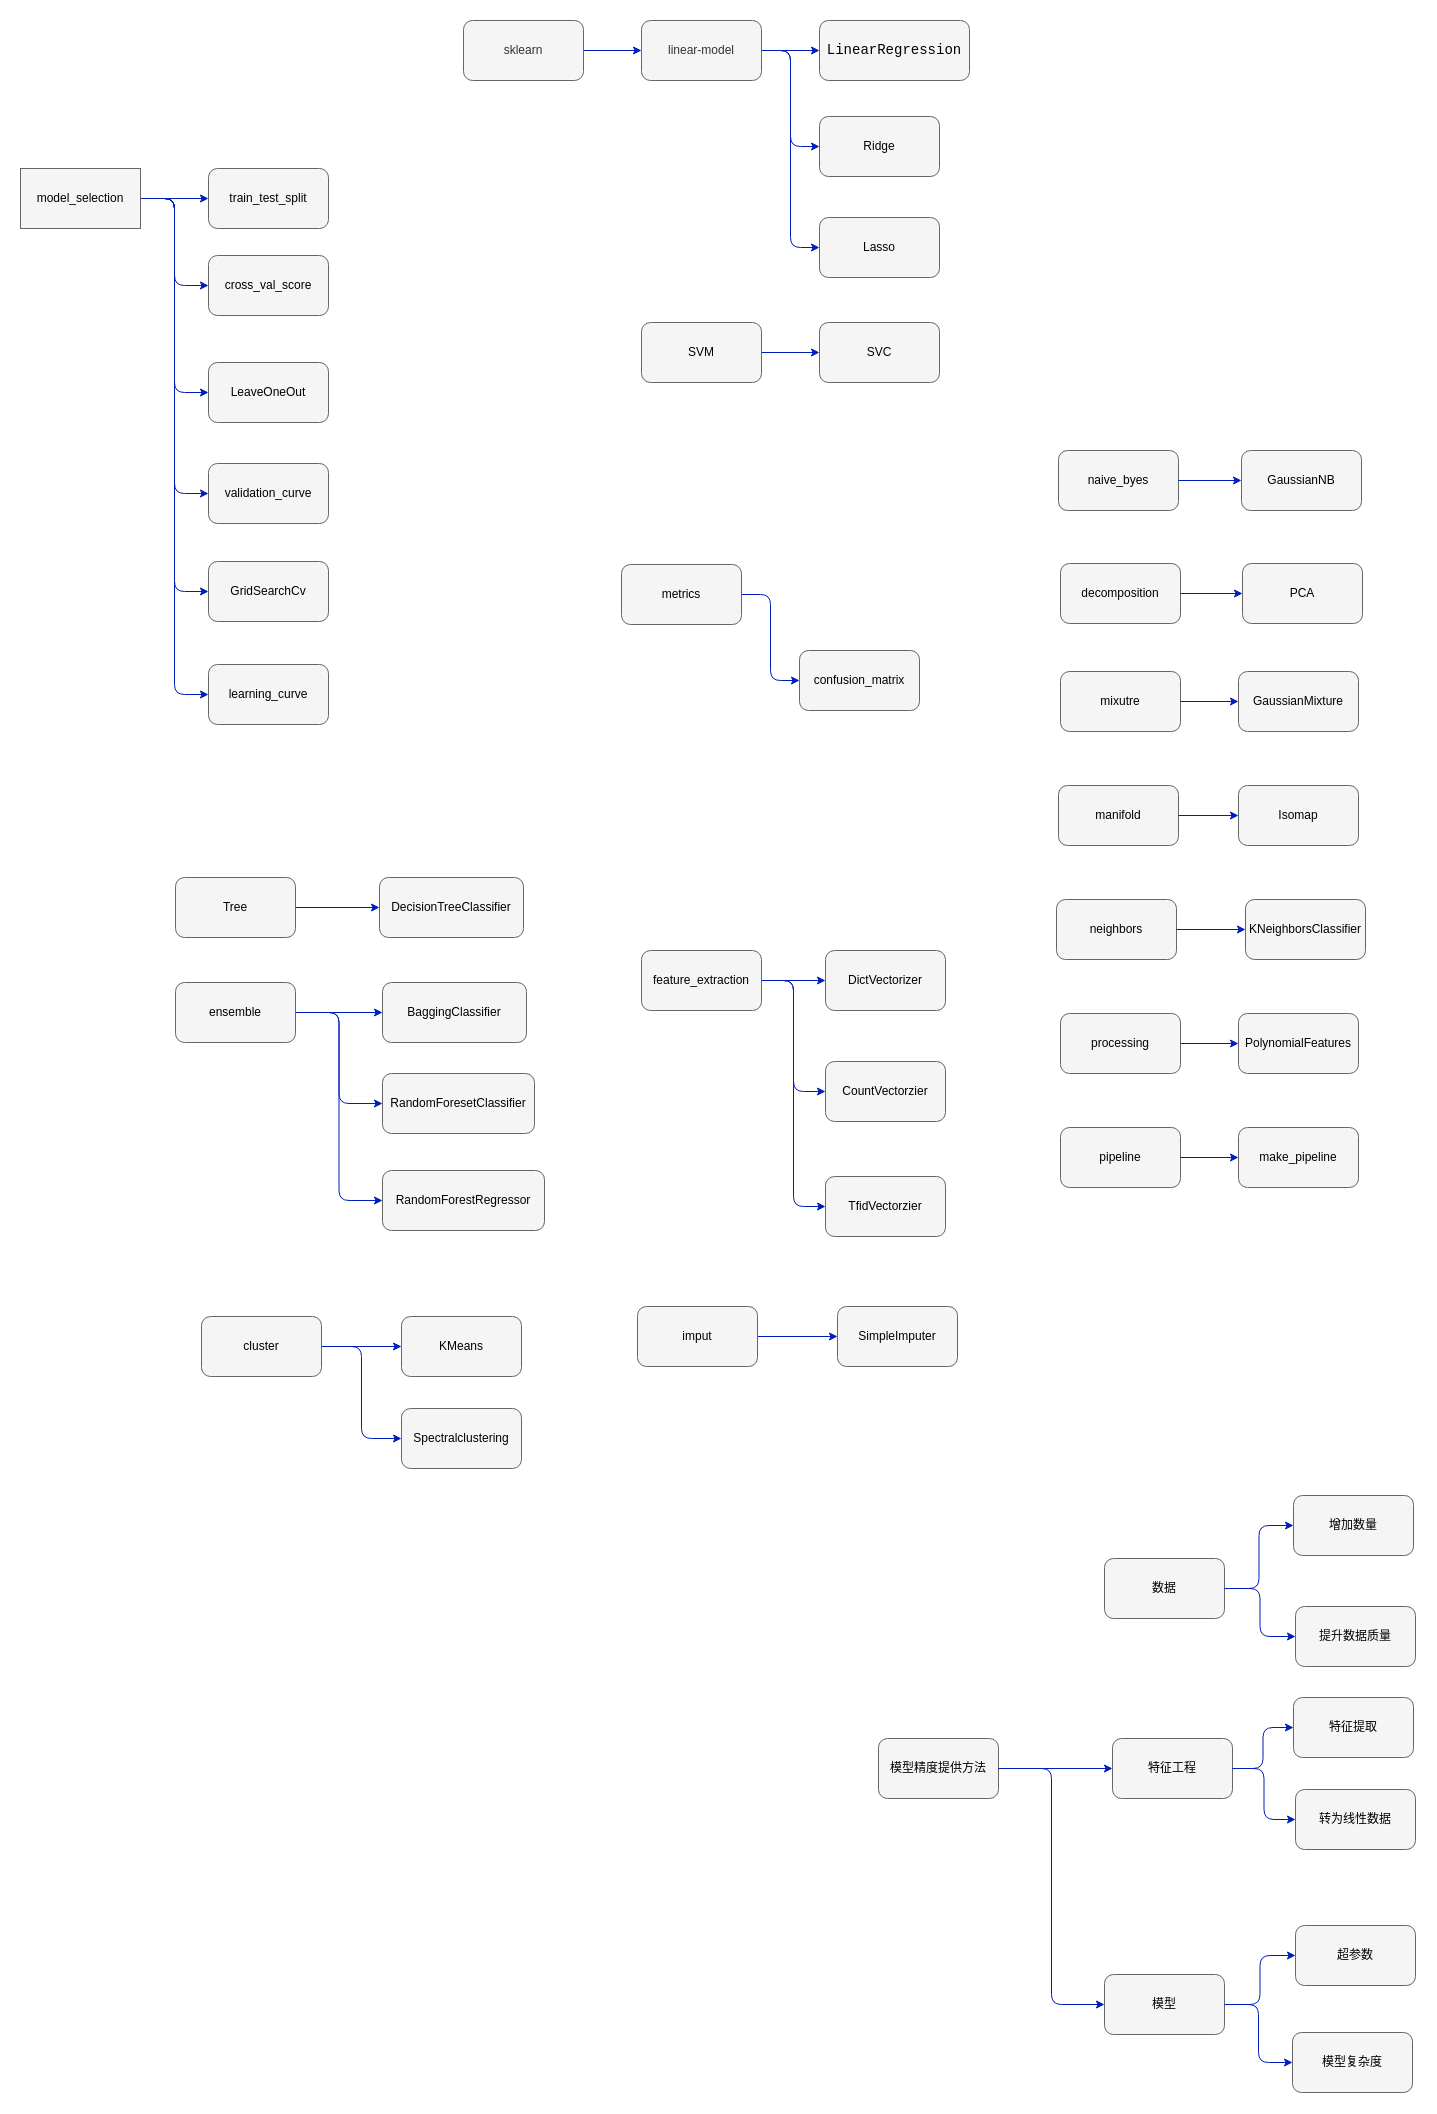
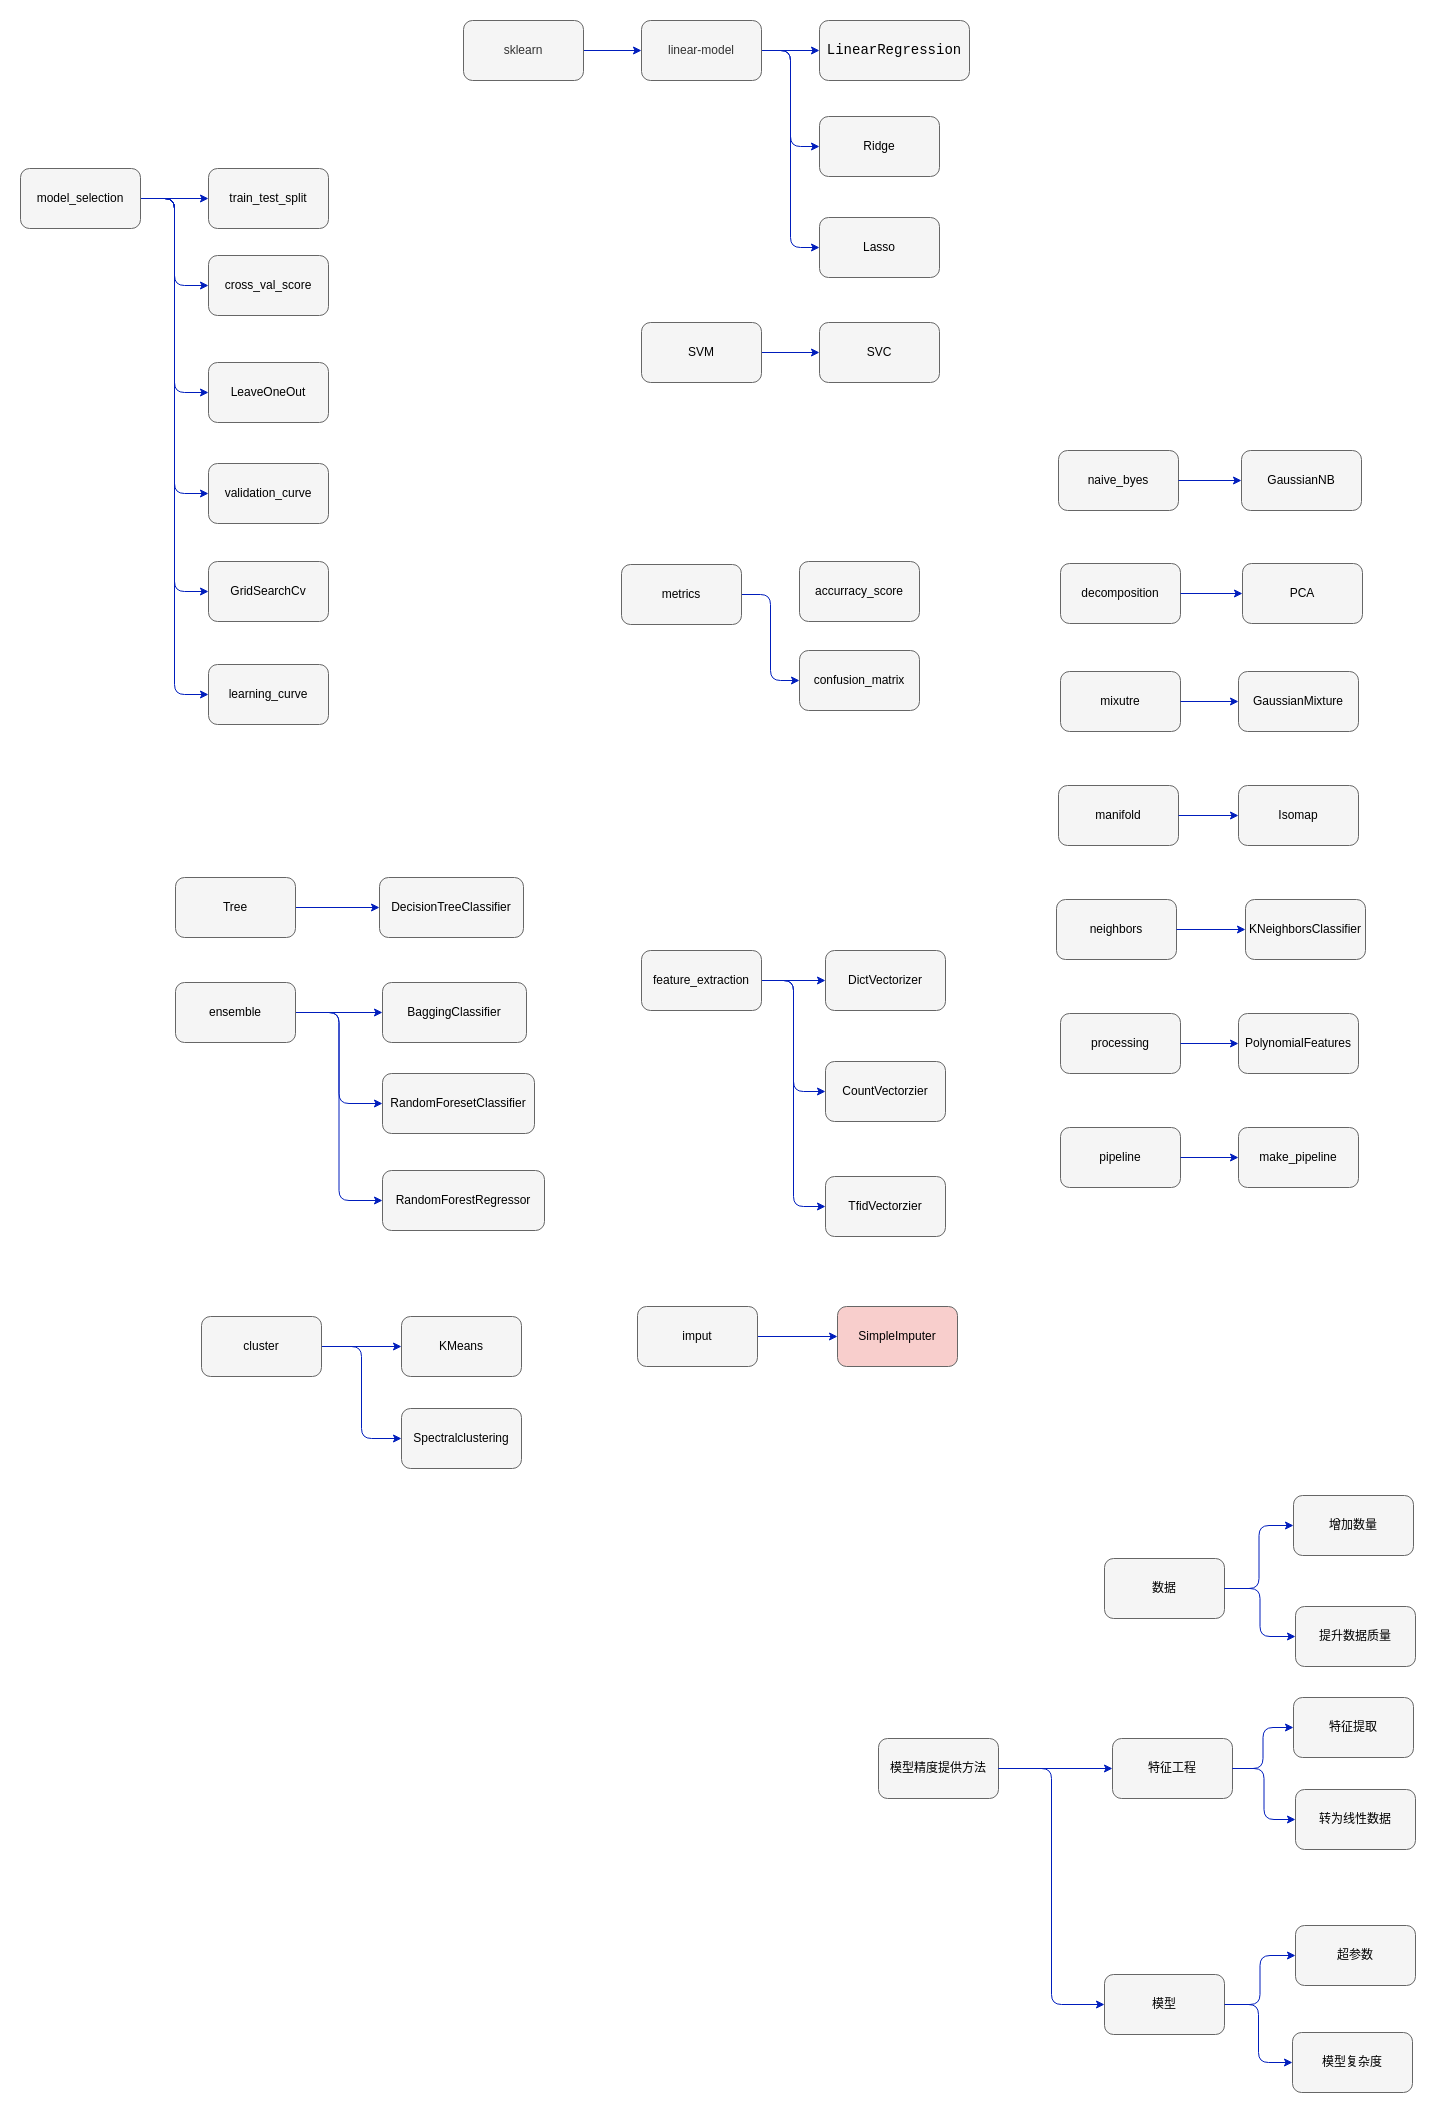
node "model_selection": shape rectangle -> rounded rectangle
node "accurracy_score": added
node "SimpleImputer": fillcolor #f5f5f5 -> #f8cecc
